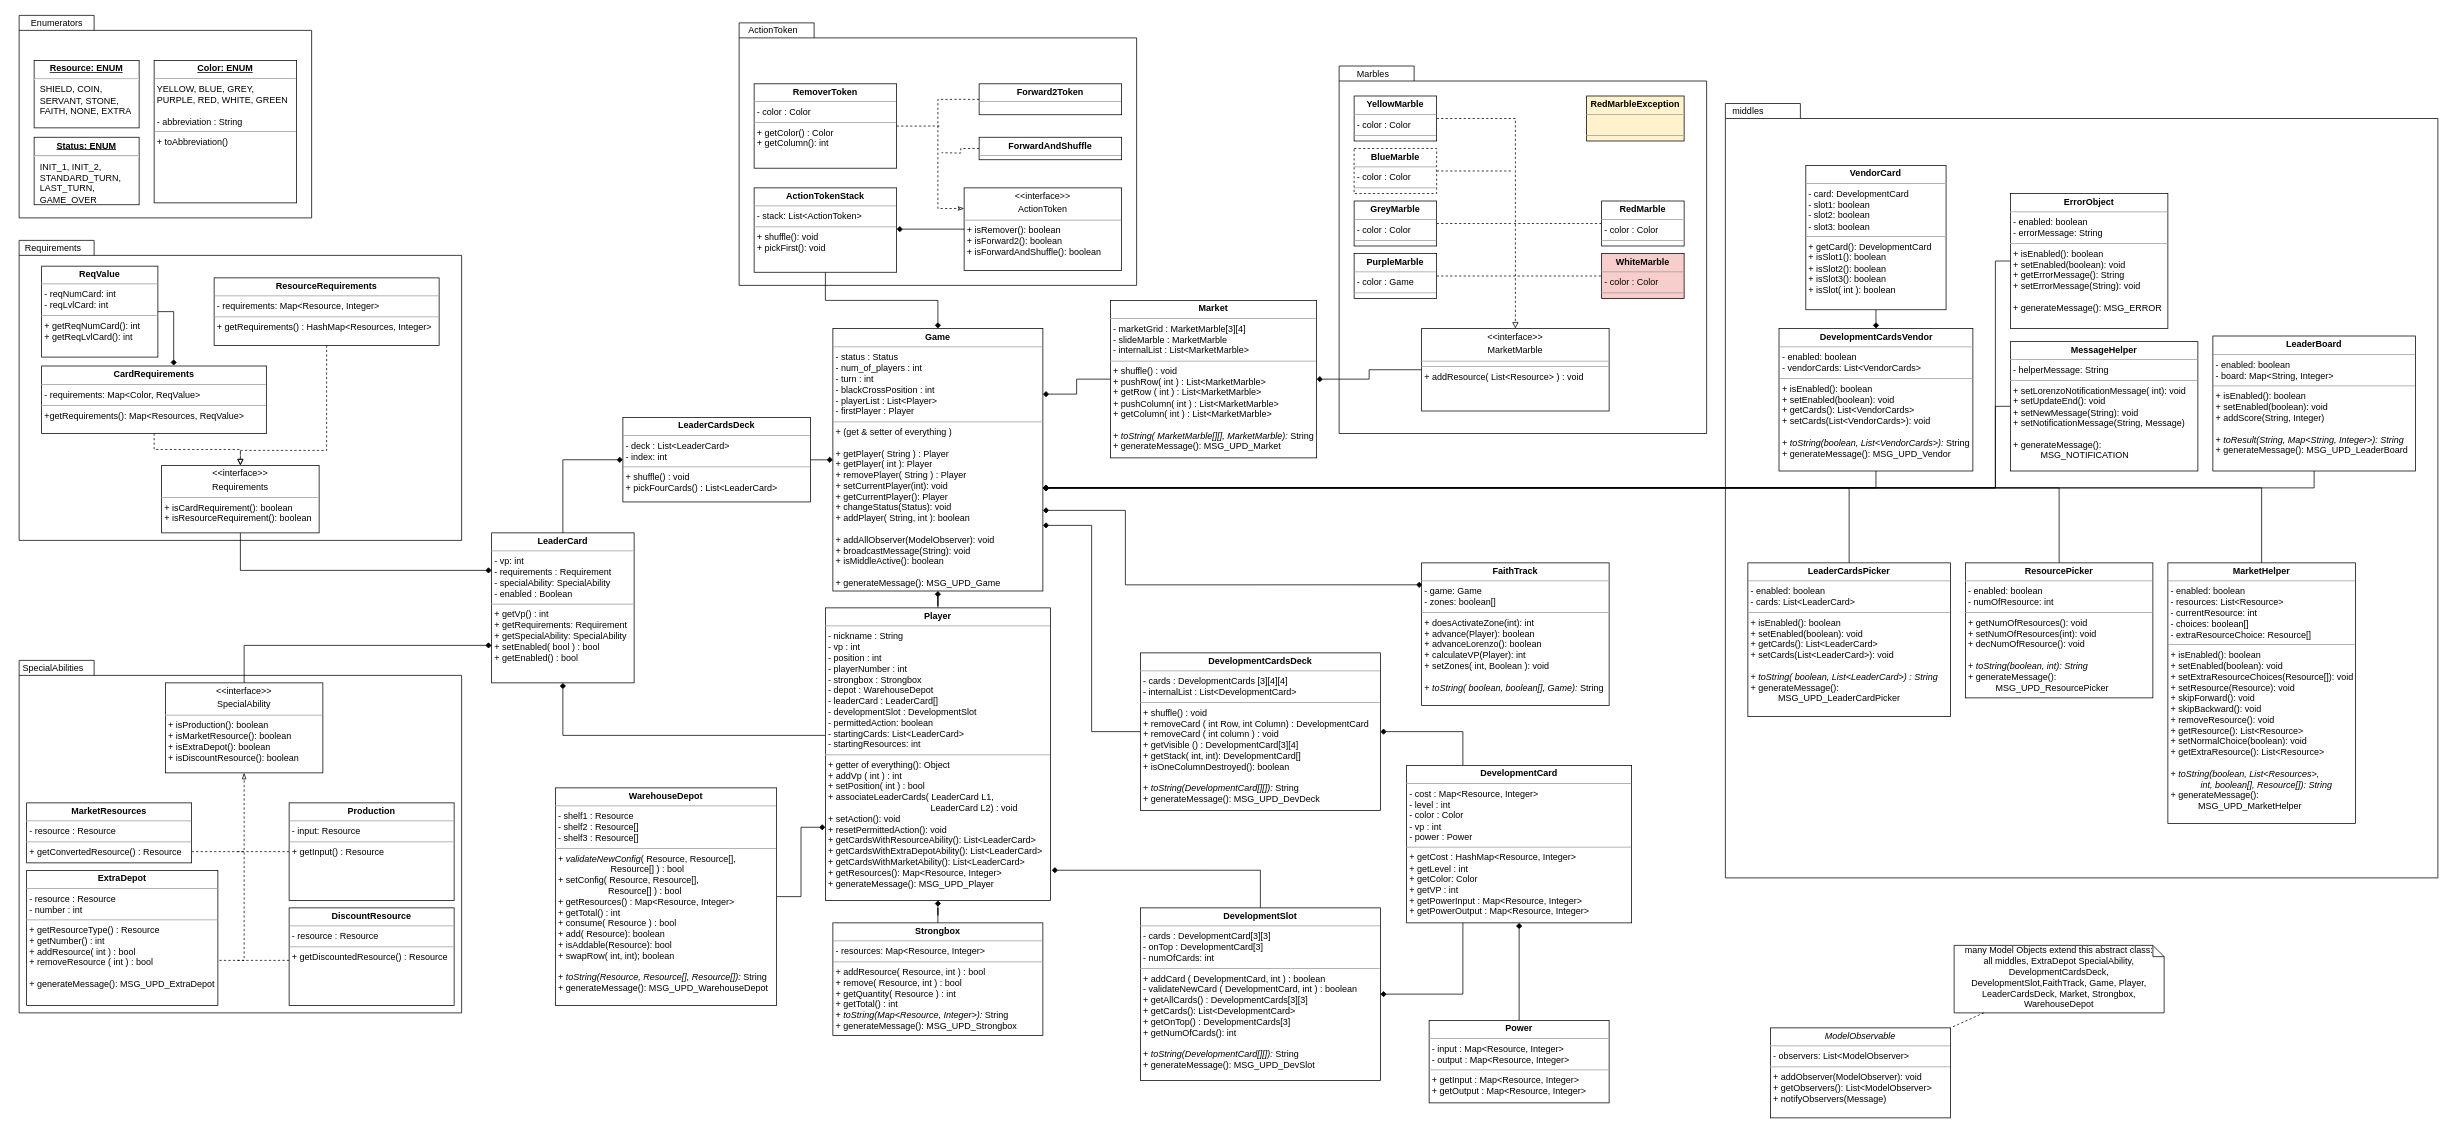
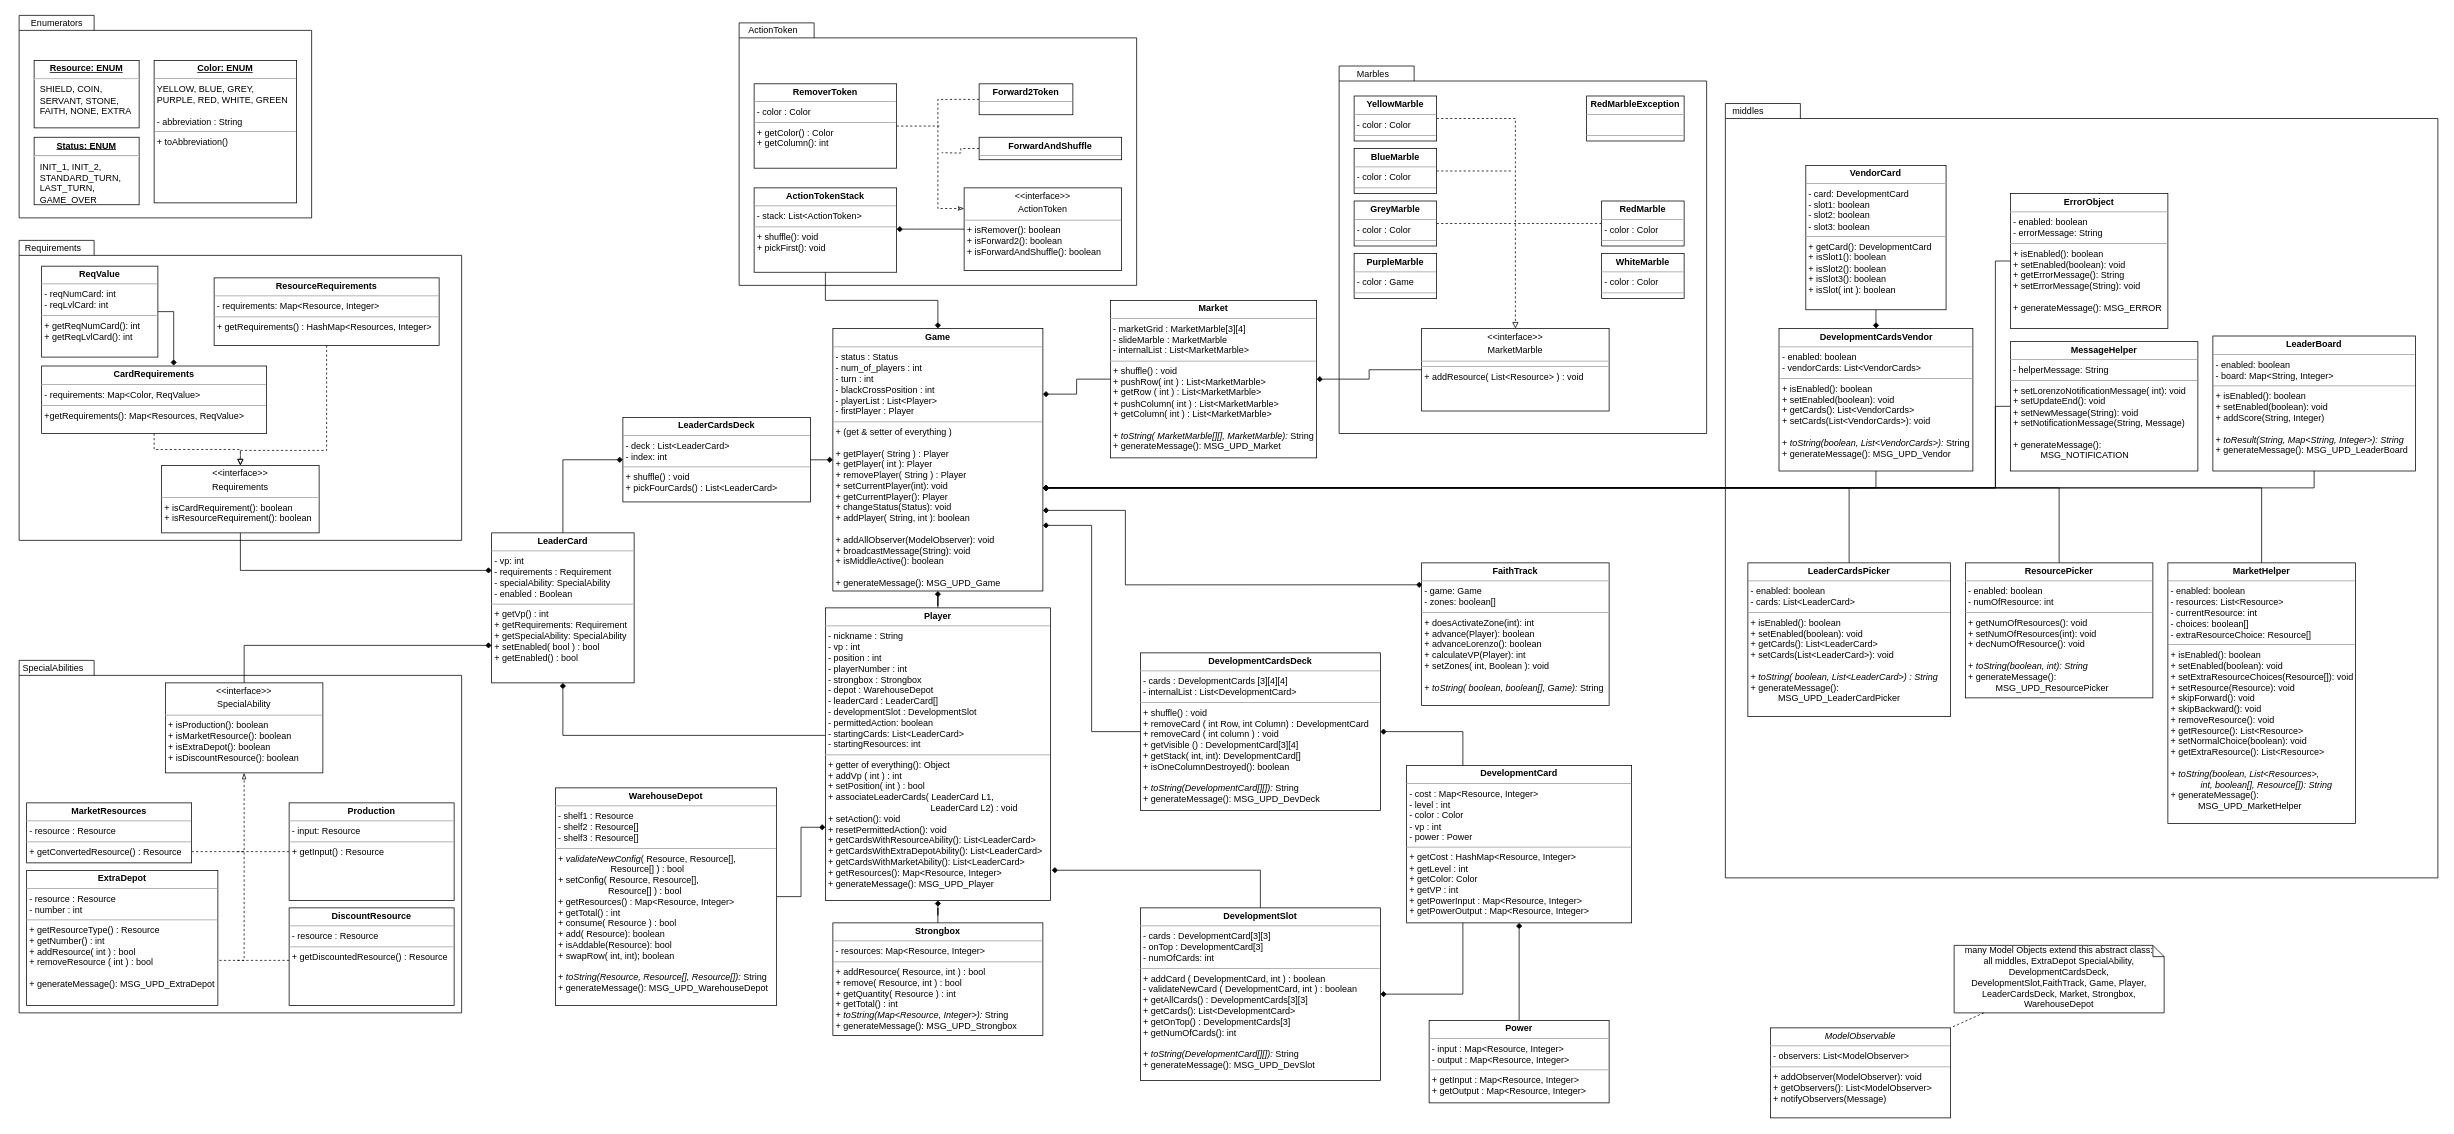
node "Forward2Token": size 143x31 -> 94x31
node "RedMarbleException": fillcolor #fff2cc -> #ffffff
node "BlueMarble - color : Color": style dashed -> solid
edge "PurpleMarble - color : Game" -- "WhiteMarble - color : Color": removed
node "WhiteMarble - color : Color": fillcolor #f8cecc -> #ffffff
